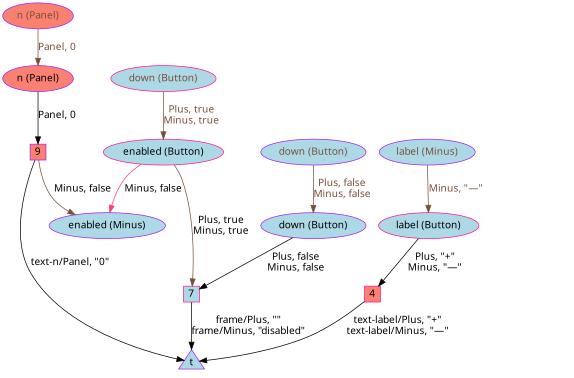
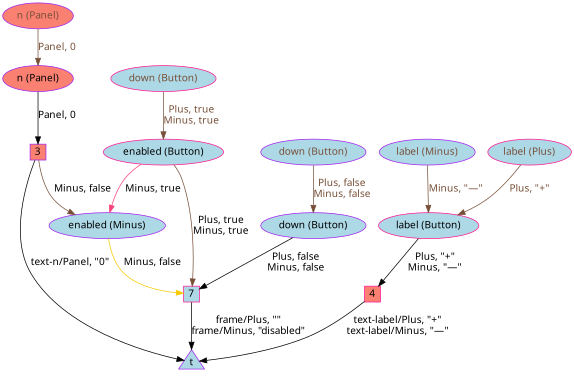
node "9": label "9" -> "3"
node "label (Plus)": added
edge "enabled (Button)" -> "enabled (Minus)": label "Minus, false" -> "Minus, true"
edge "enabled (Minus)" -> "7": added, label "Minus, false"
